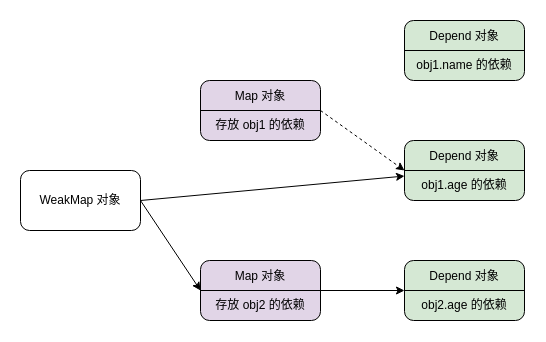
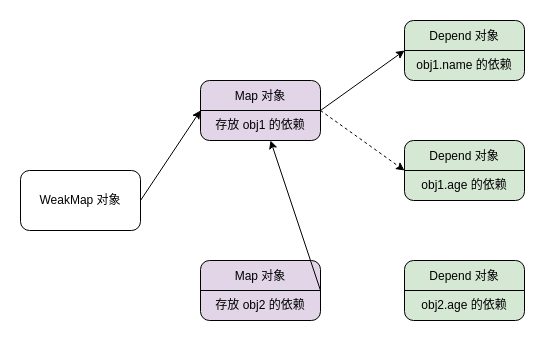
edge "Map 对象 存放 obj1 的依赖" -> "Depend 对象 obj1.name 的依赖": added
edge "WeakMap 对象" -> "Depend 对象 obj1.age 的依赖": now "WeakMap 对象" -> "Map 对象 存放 obj1 的依赖"
edge "WeakMap 对象" -> "Map 对象 存放 obj2 的依赖": removed
edge "Map 对象 存放 obj2 的依赖" -> "Depend 对象 obj2.age 的依赖": now "Map 对象 存放 obj2 的依赖" -> "Map 对象 存放 obj1 的依赖"
